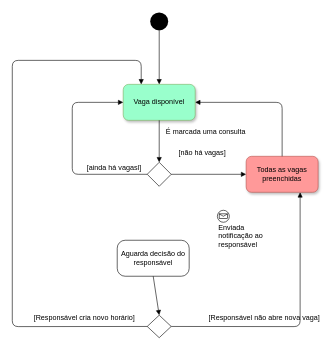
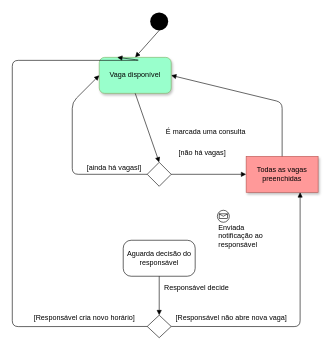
node "Vaga disponível": moved (159, 102) -> (135, 75)
node "Todas as vagas preenchidas": shape rounded rectangle -> rectangle
node "Aguarda decisão do responsável": moved (153, 258) -> (159, 258)
node "Responsável decide": added
node "[Responsável não abre nova vaga]": moved (264, 318) -> (231, 318)
